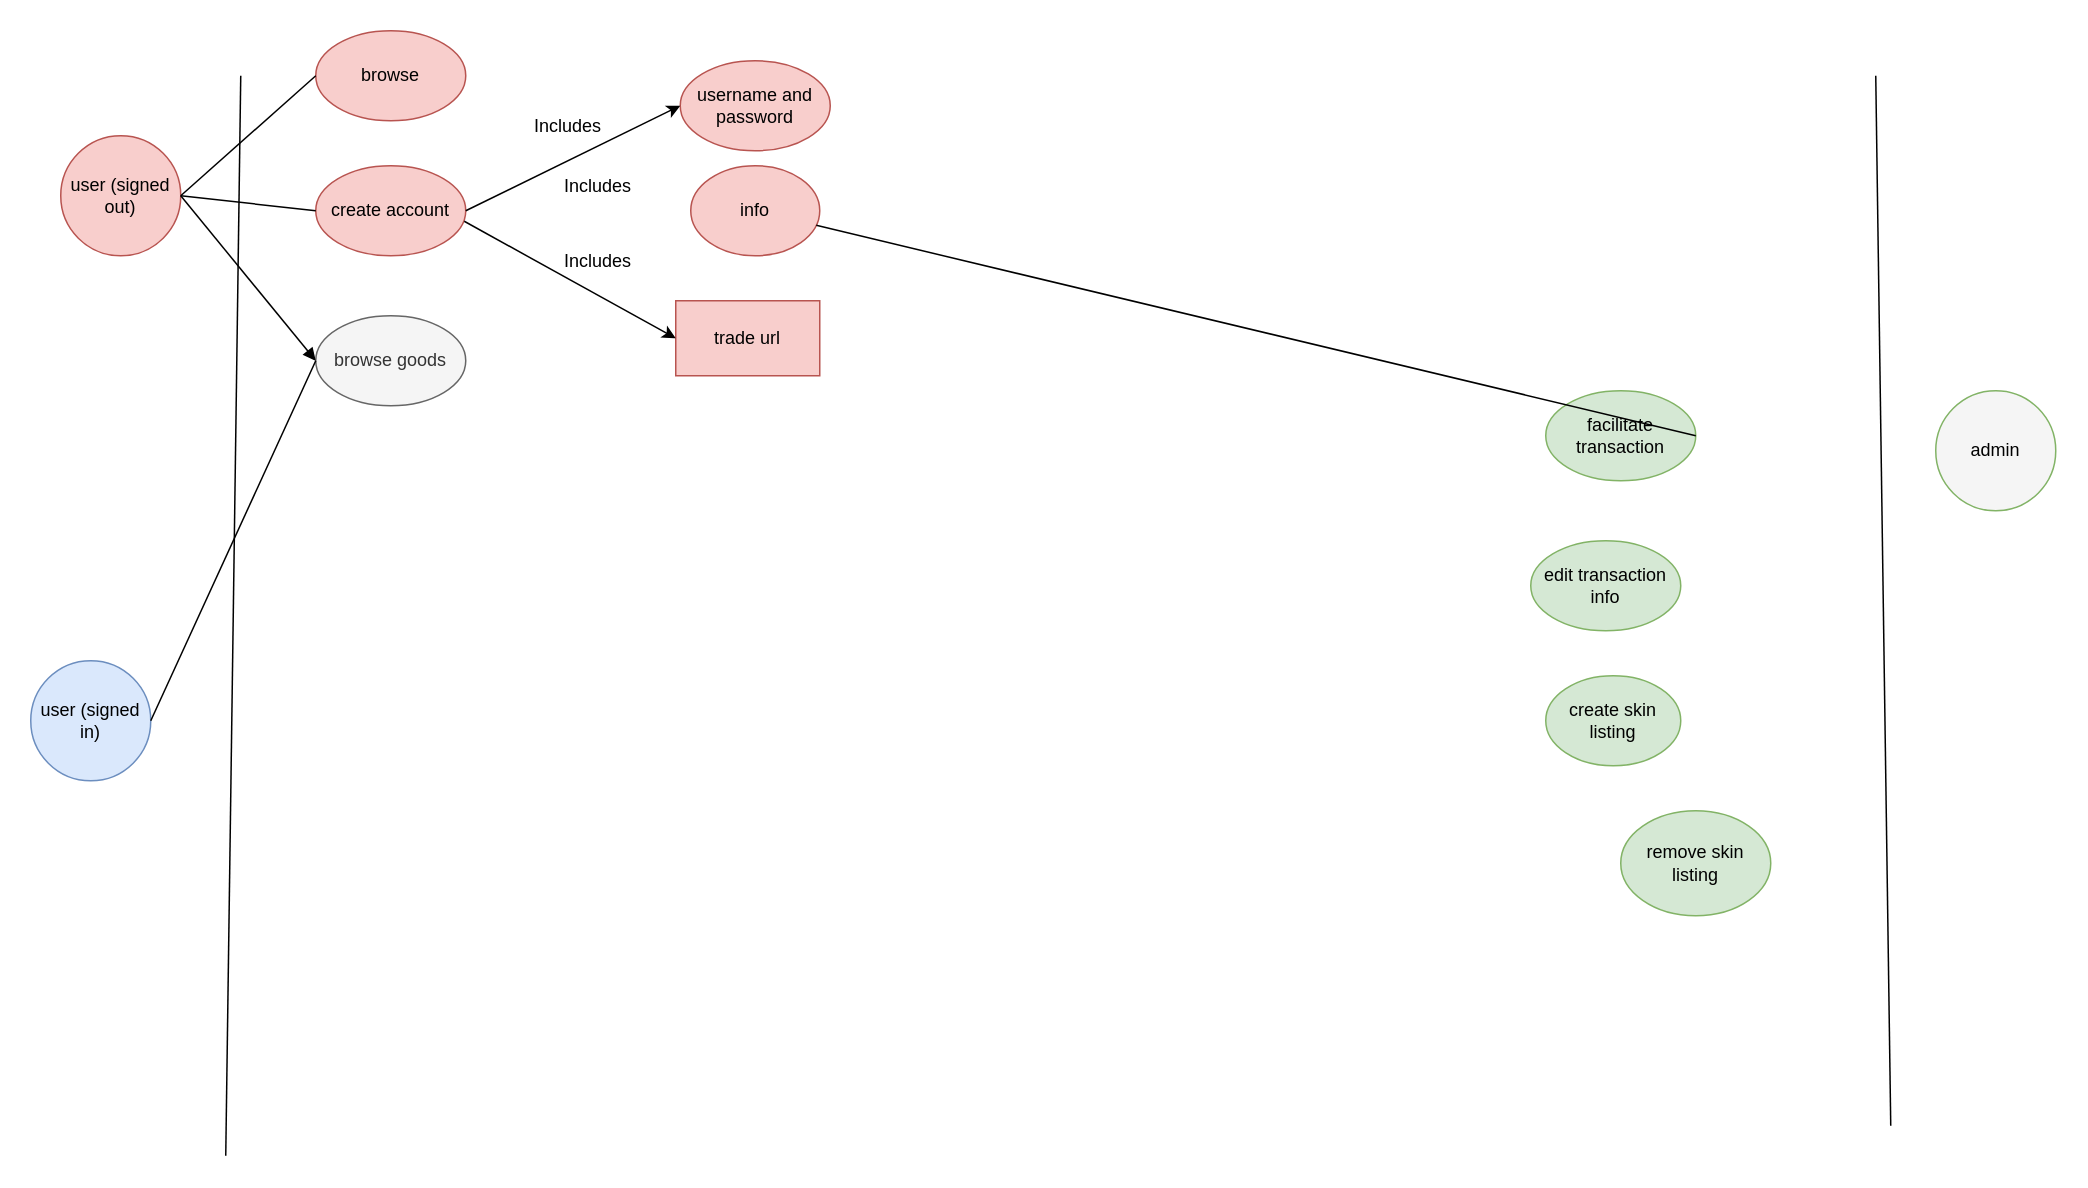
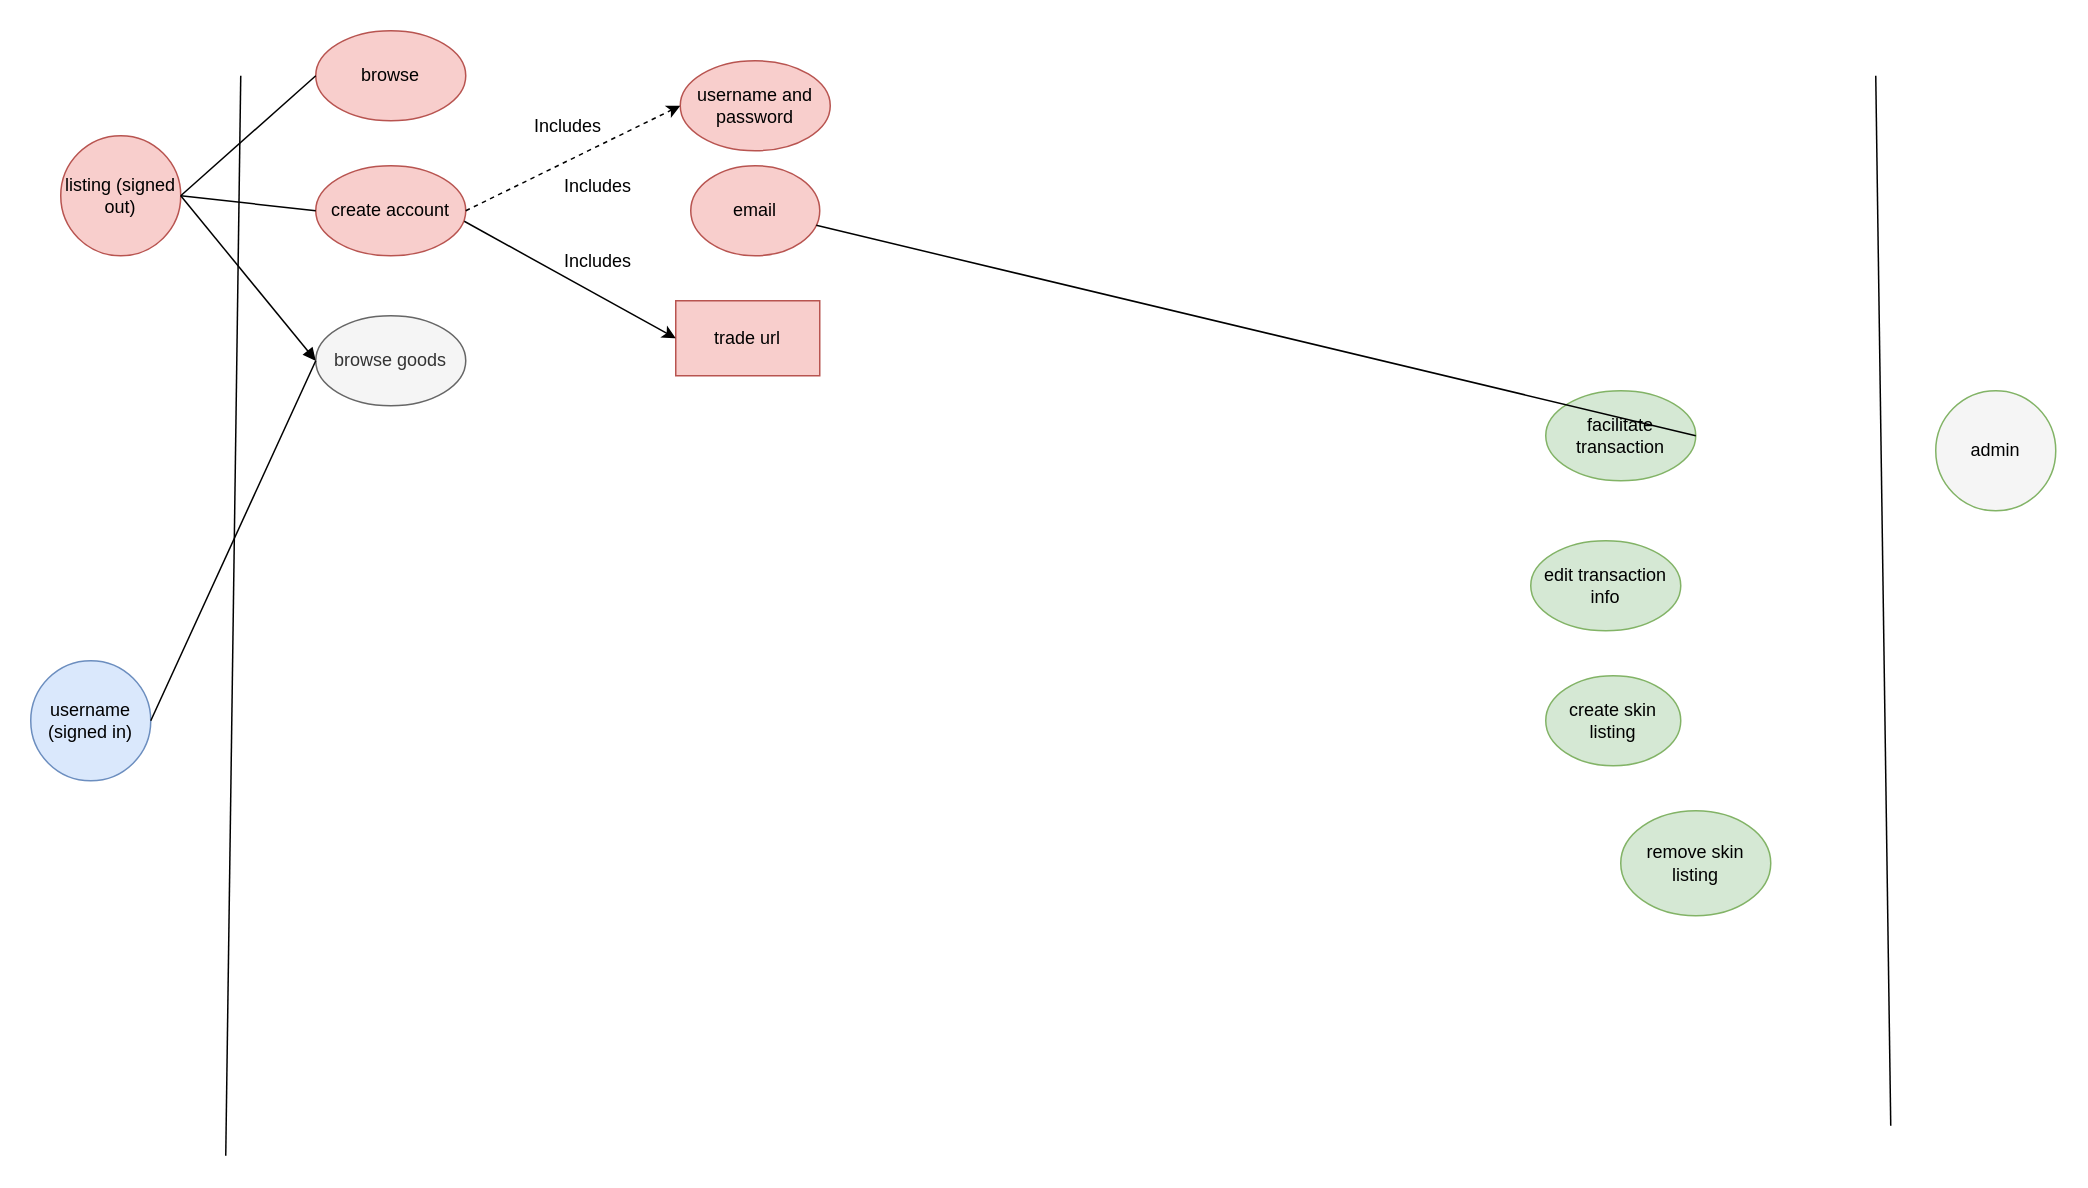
edge "create account" -> "username and password": style solid -> dashed
node "user (signed out)": label "user (signed out)" -> "listing (signed out)"
node "info": label "info" -> "email"
node "user (signed in)": label "user (signed in)" -> "username (signed in)"
